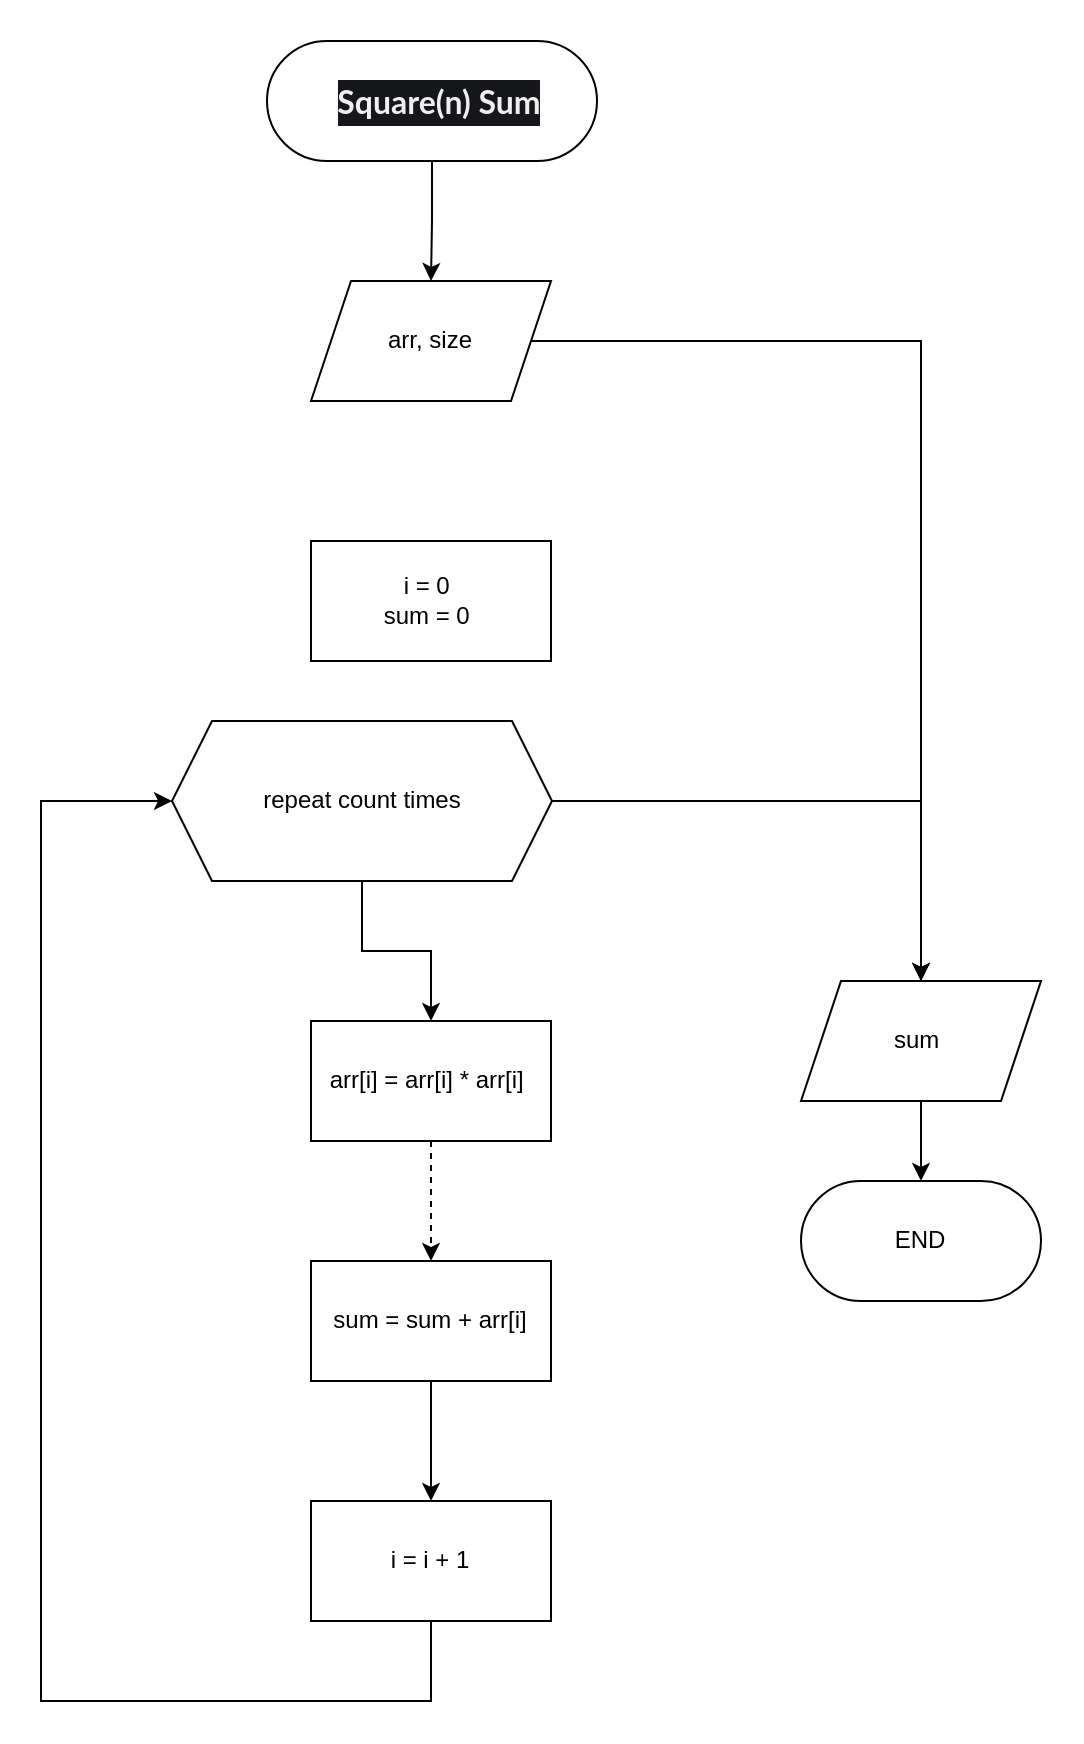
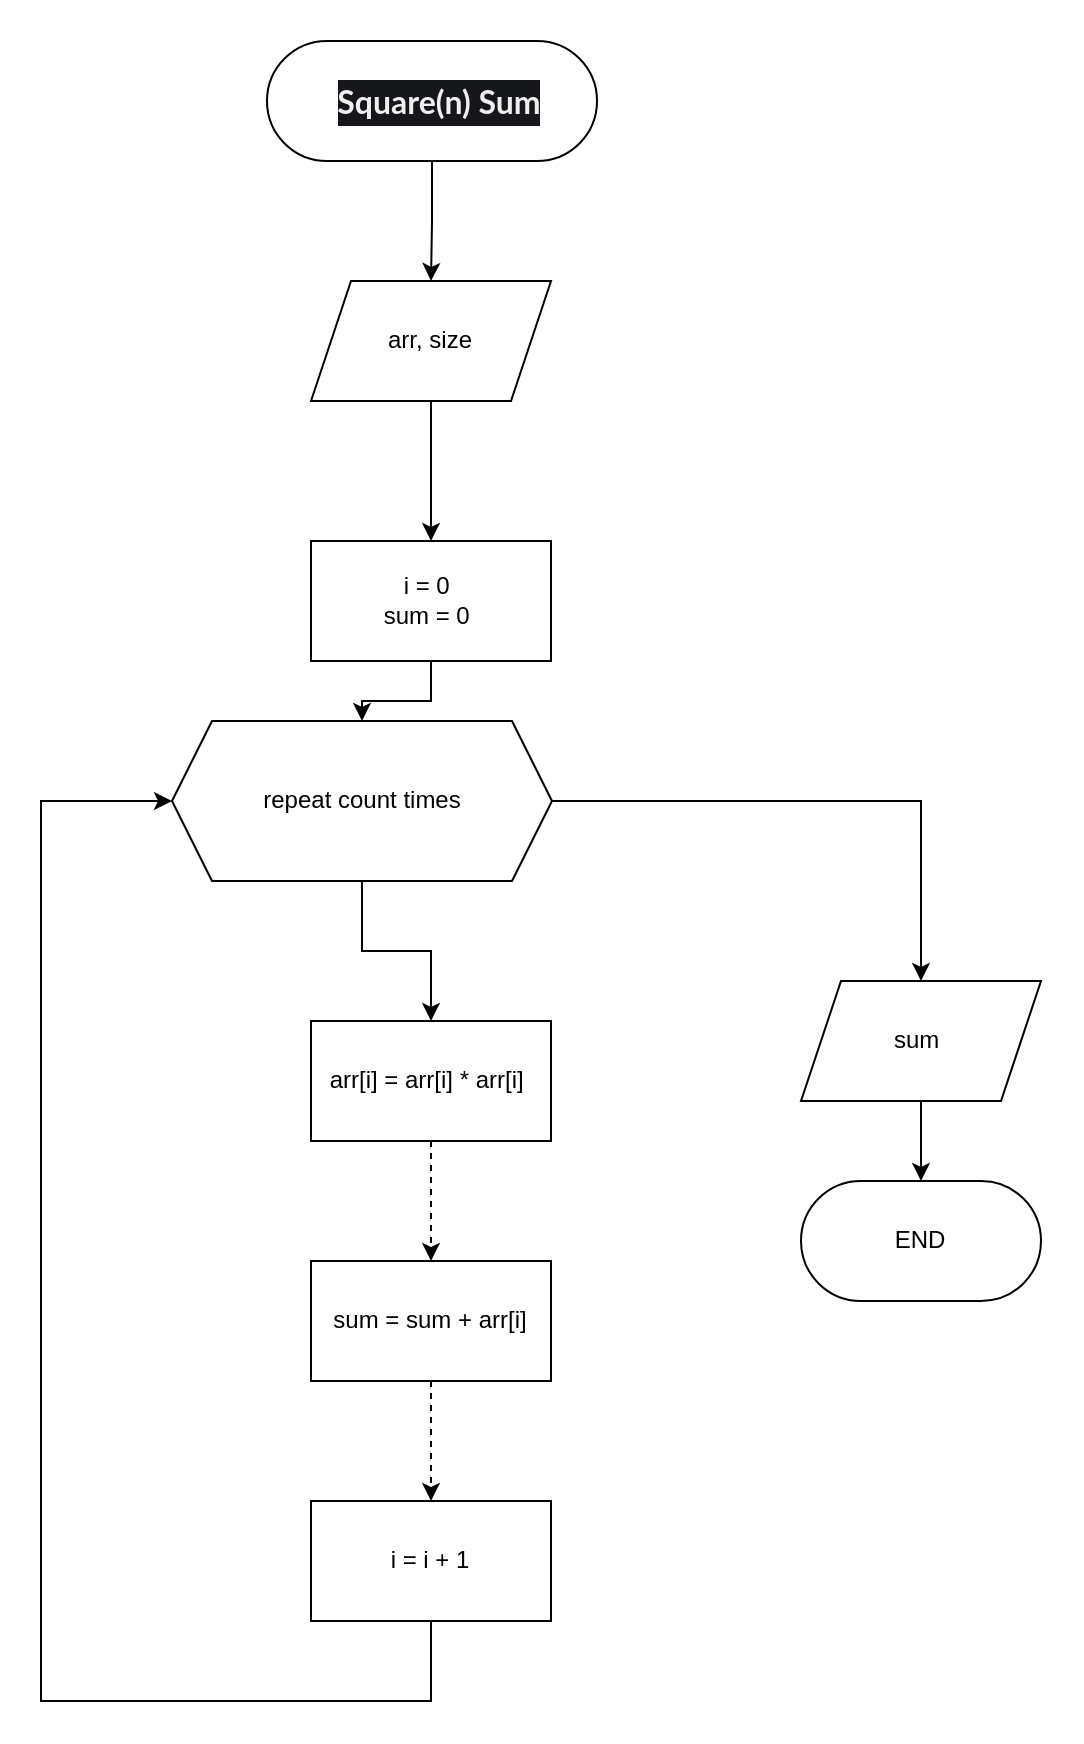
edge "arr, size" -> "sum": now "arr, size" -> "i = 0 sum = 0"
edge "i = 0 sum = 0" -> "repeat count times": added
edge "sum = sum + arr[i]" -> "i = i + 1": style solid -> dashed
